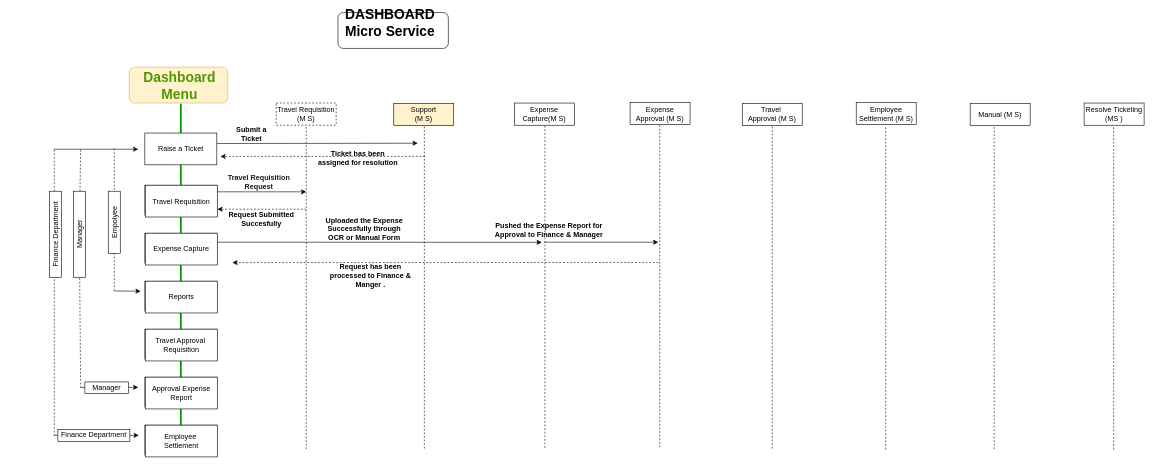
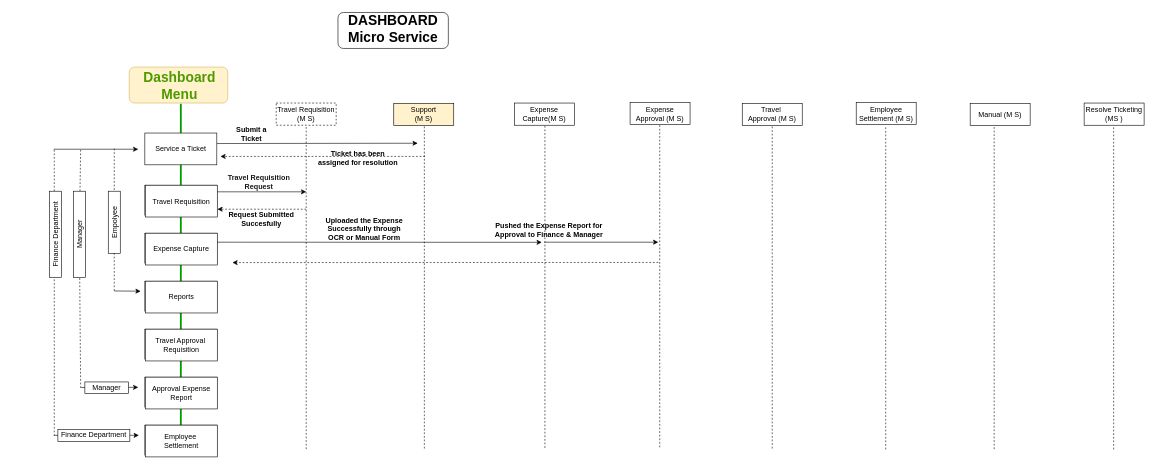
node "DASHBOARD Micro Service": moved (390, 23) -> (393, 29)
node "Raise a Ticket": label "Raise a Ticket" -> "Service a Ticket"
node "Request has been processed to Finance & Manger .": removed
